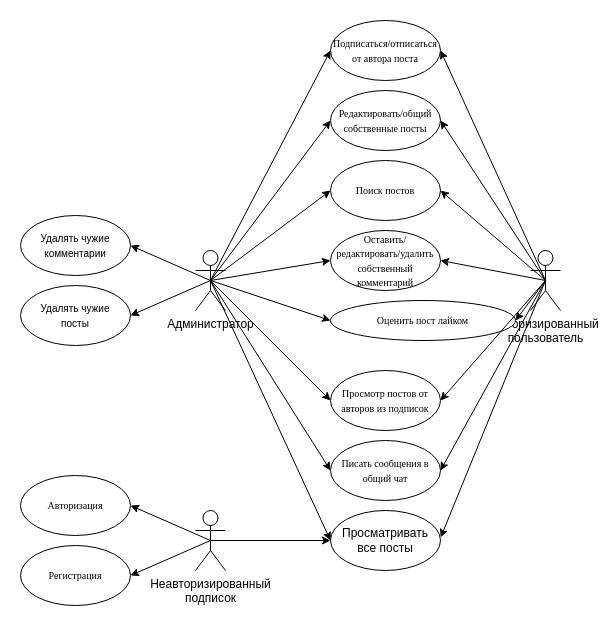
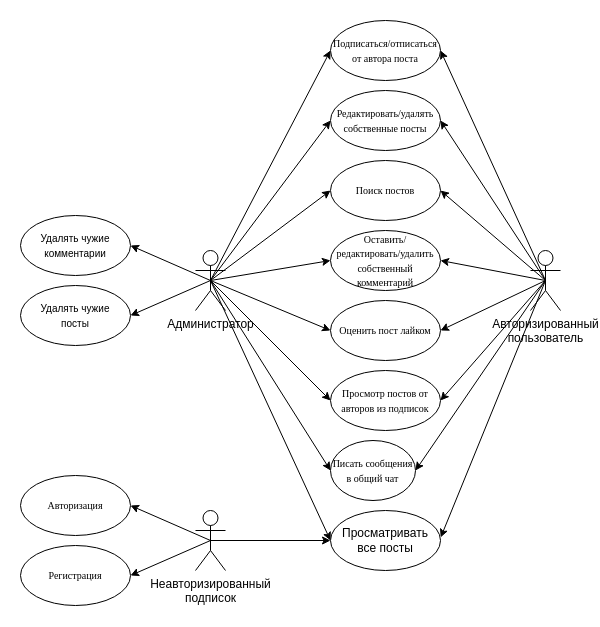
node "Редактировать/общий собственные посты": label "Редактировать/общий собственные посты" -> "Редактировать/удалять собственные посты"
node "Оценить пост лайком": size 185x40 -> 110x60
node "Писать сообщения в общий чат": size 110x60 -> 85x60
